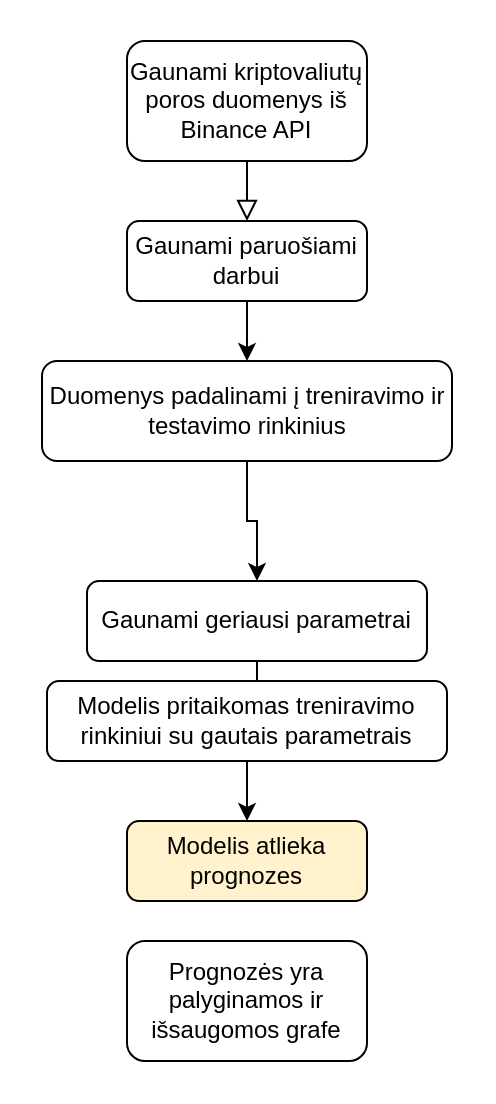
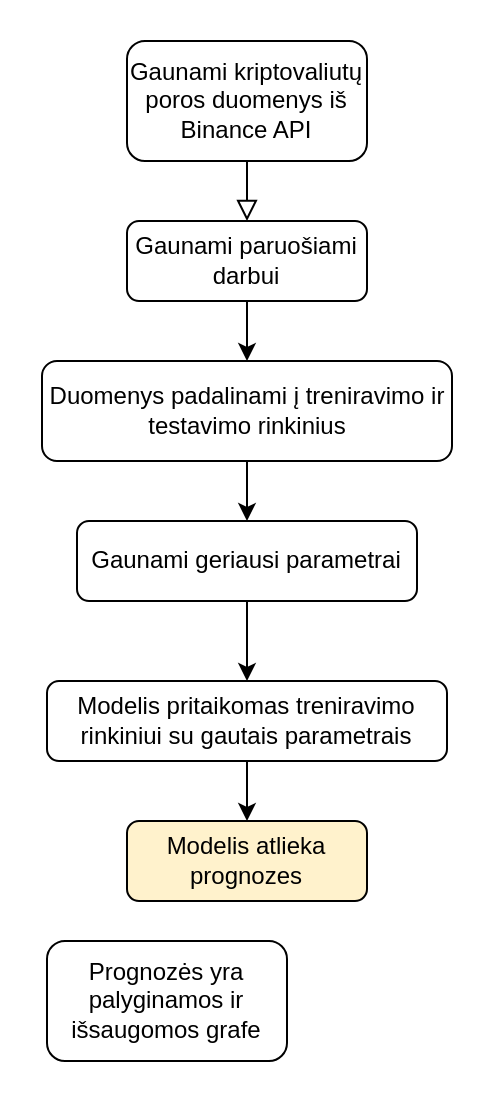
node "Gaunami geriausi parametrai": moved (257, 621) -> (247, 561)
node "Prognozės yra palyginamos ir išsaugomos grafe": moved (247, 1001) -> (167, 1001)
